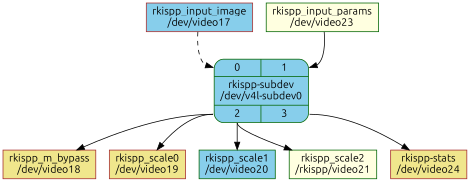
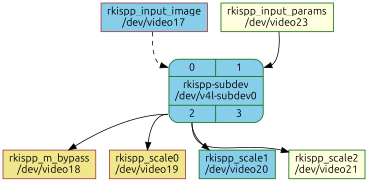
node "rkispp_scale2 /rkispp/video21": label "rkispp_scale2 /rkispp/video21" -> "rkispp_scale2 /dev/video21"
node "rkispp-stats /dev/video24": removed
